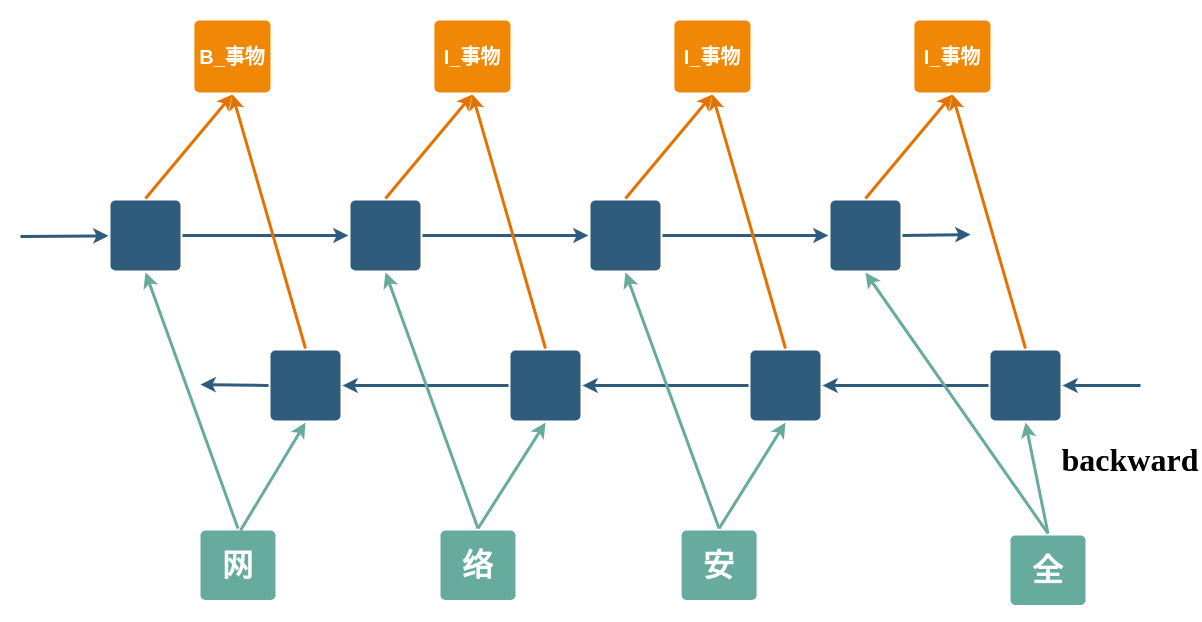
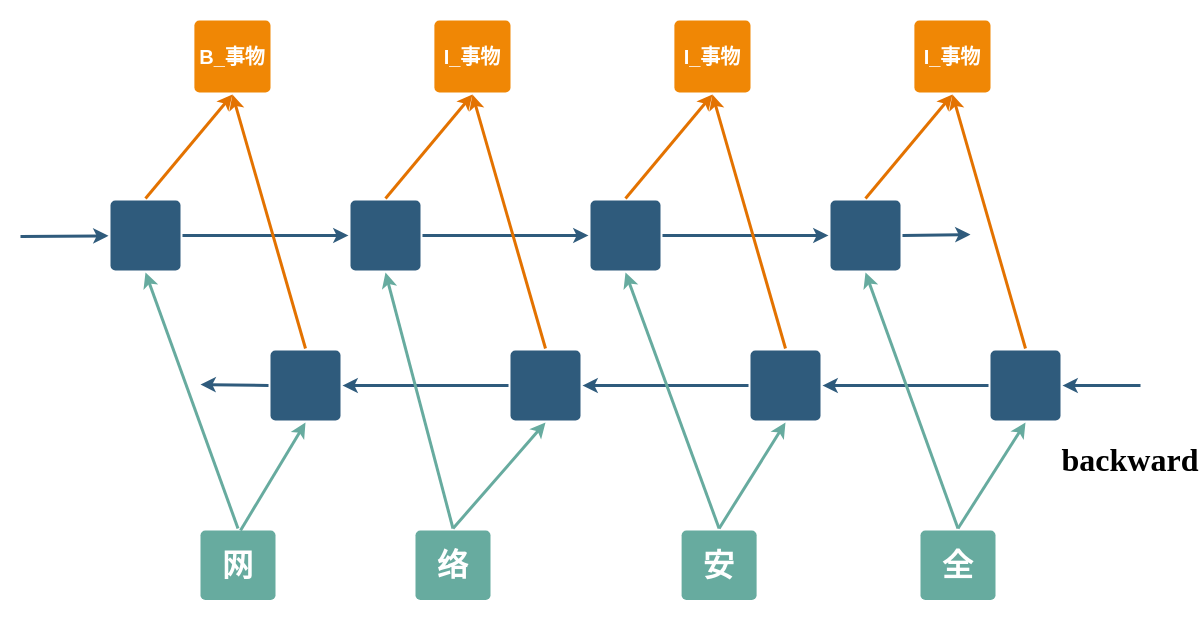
node "络": moved (478, 565) -> (453, 565)
node "全": moved (1048, 570) -> (958, 565)
